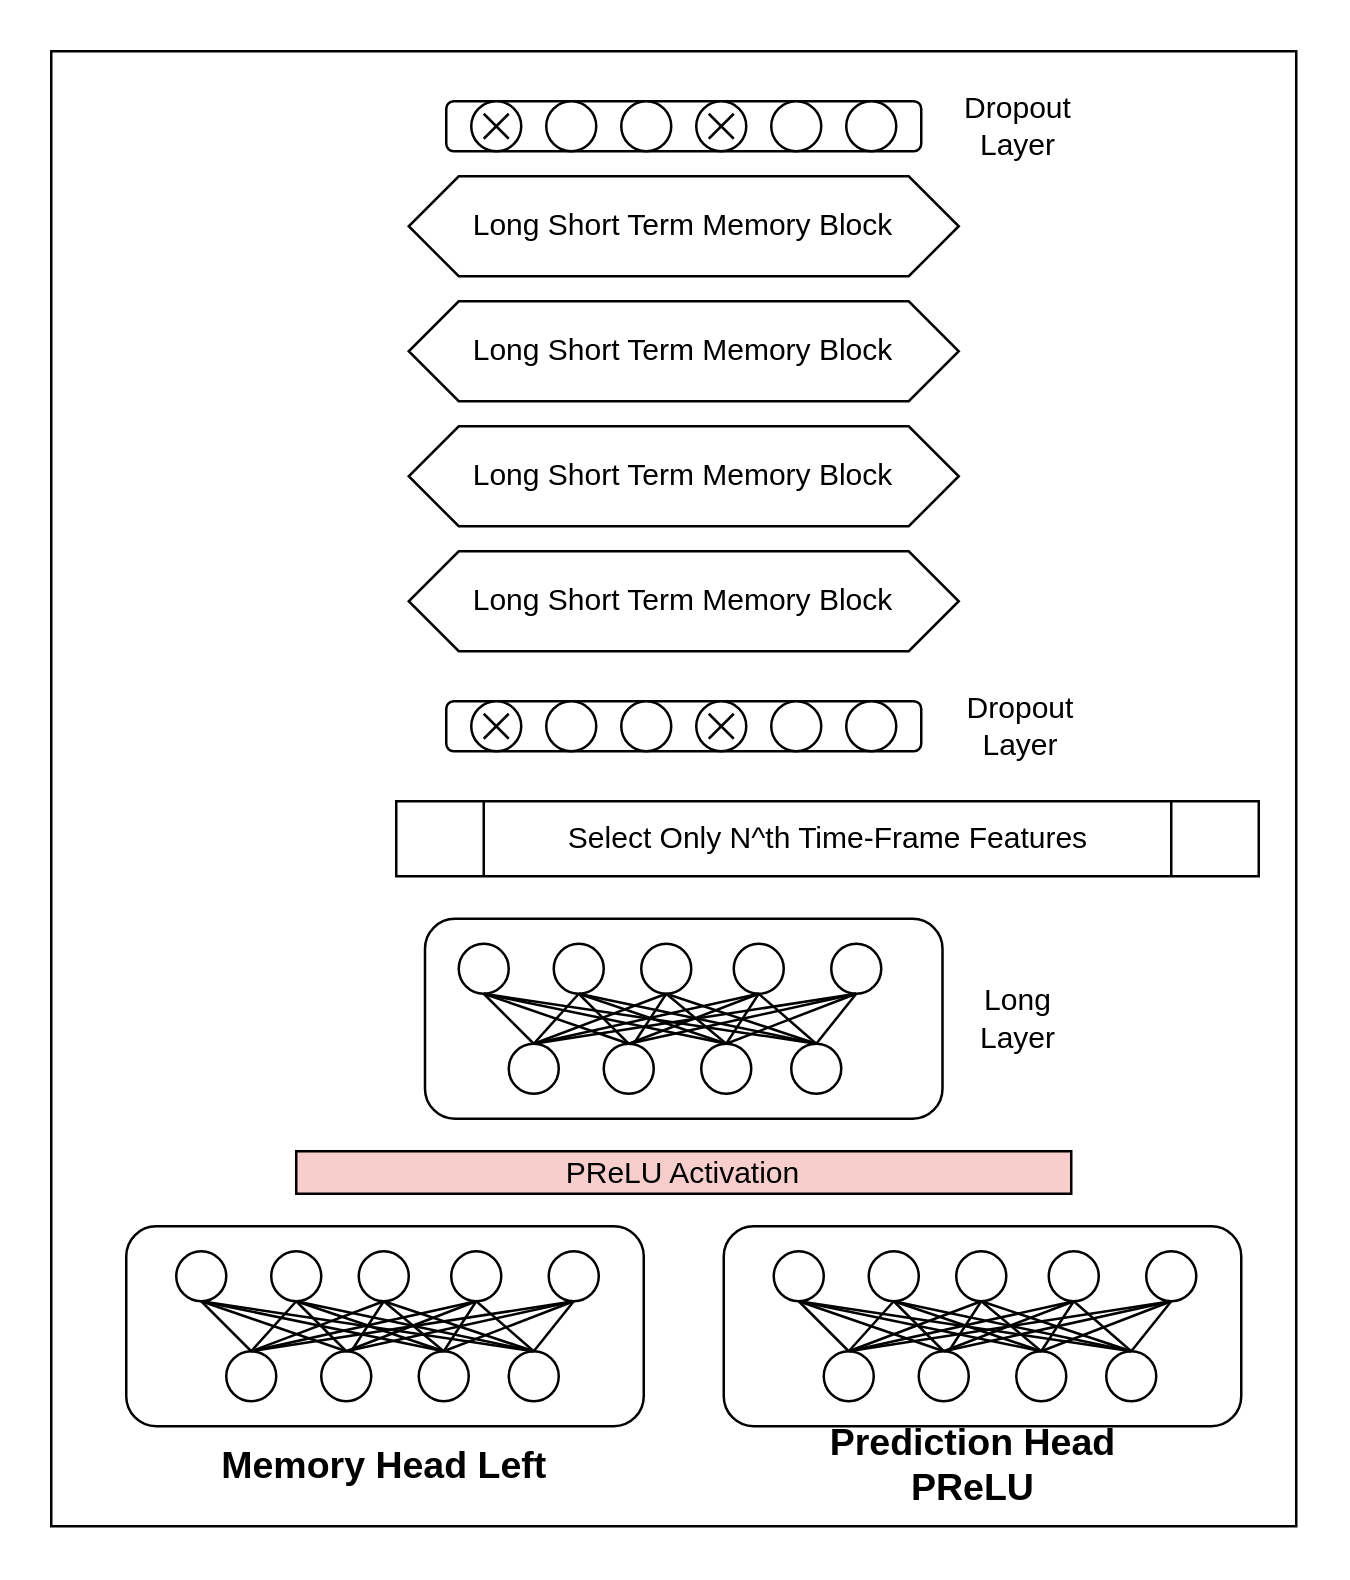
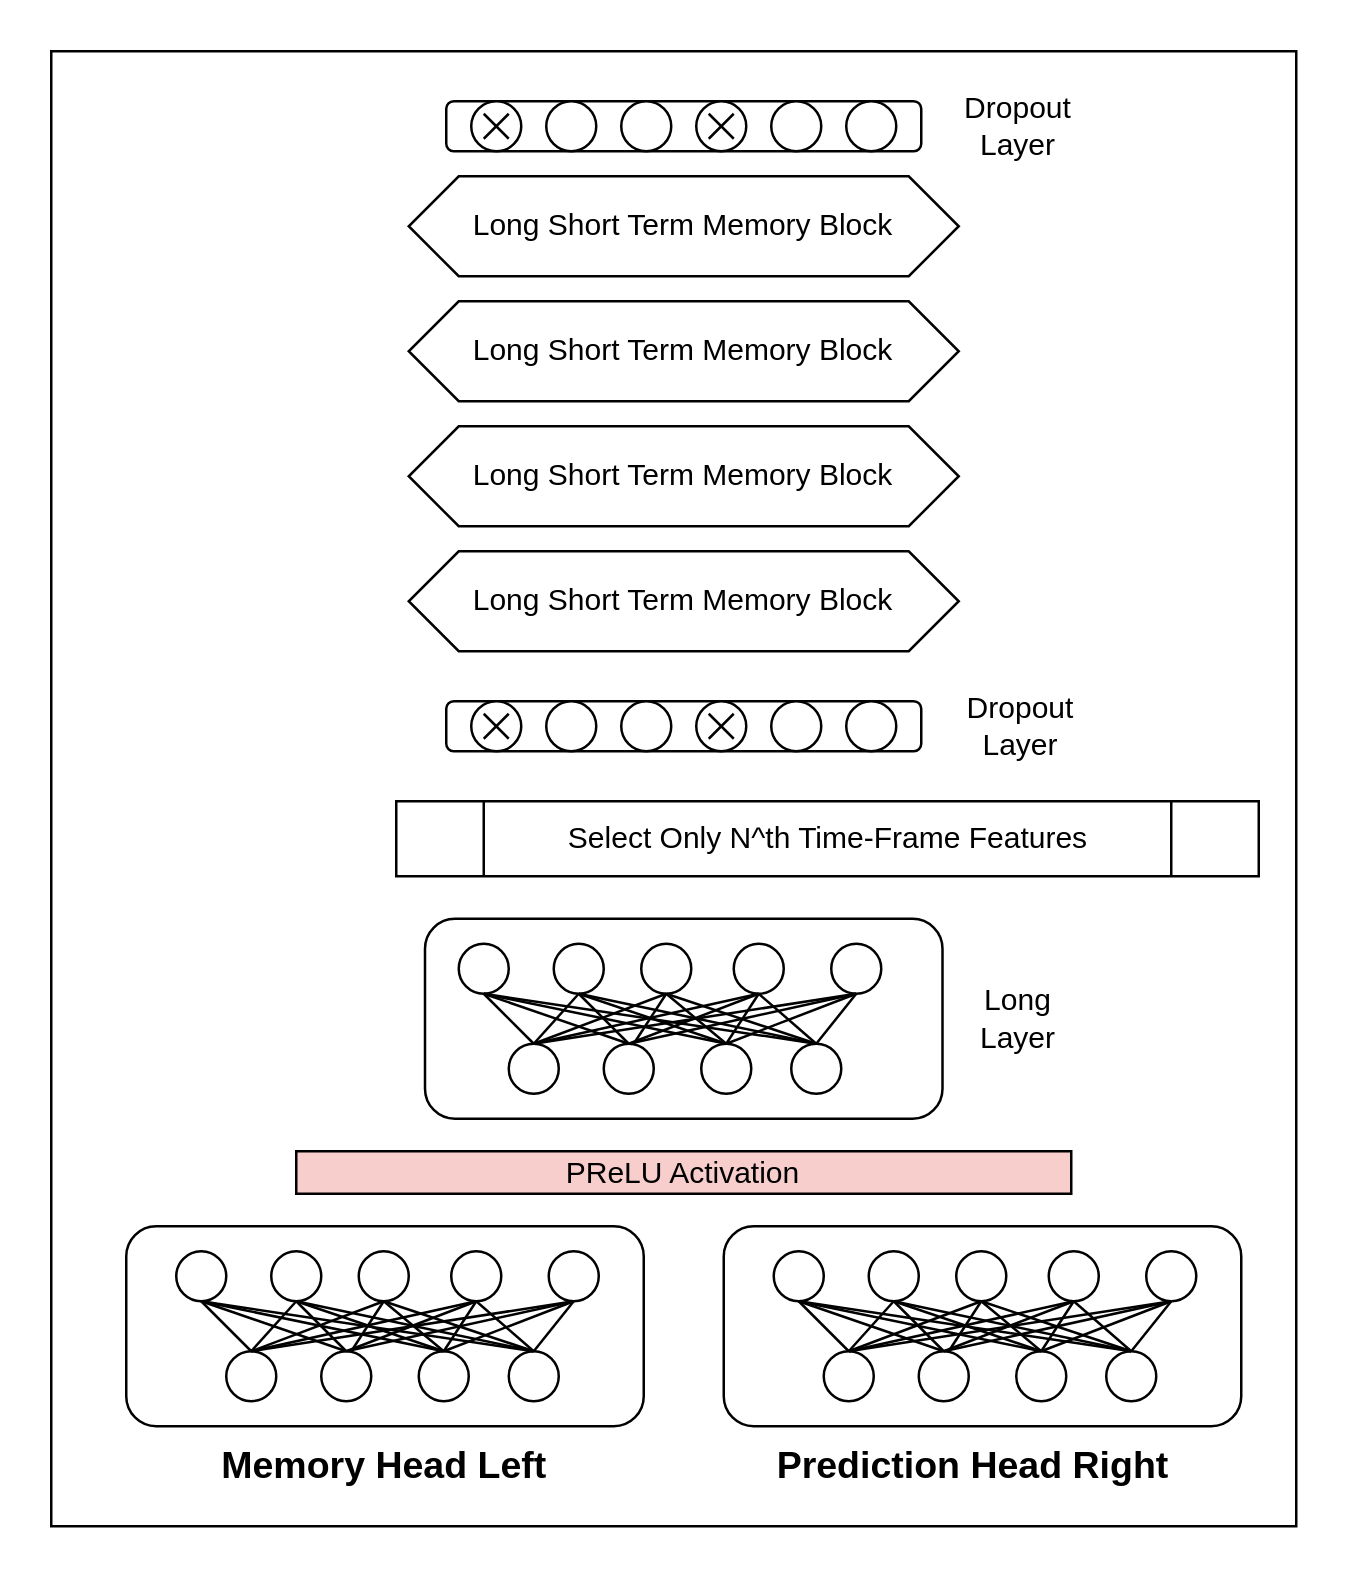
node "Prediction Head PReLU": label "Prediction Head PReLU" -> "Prediction Head Right"
